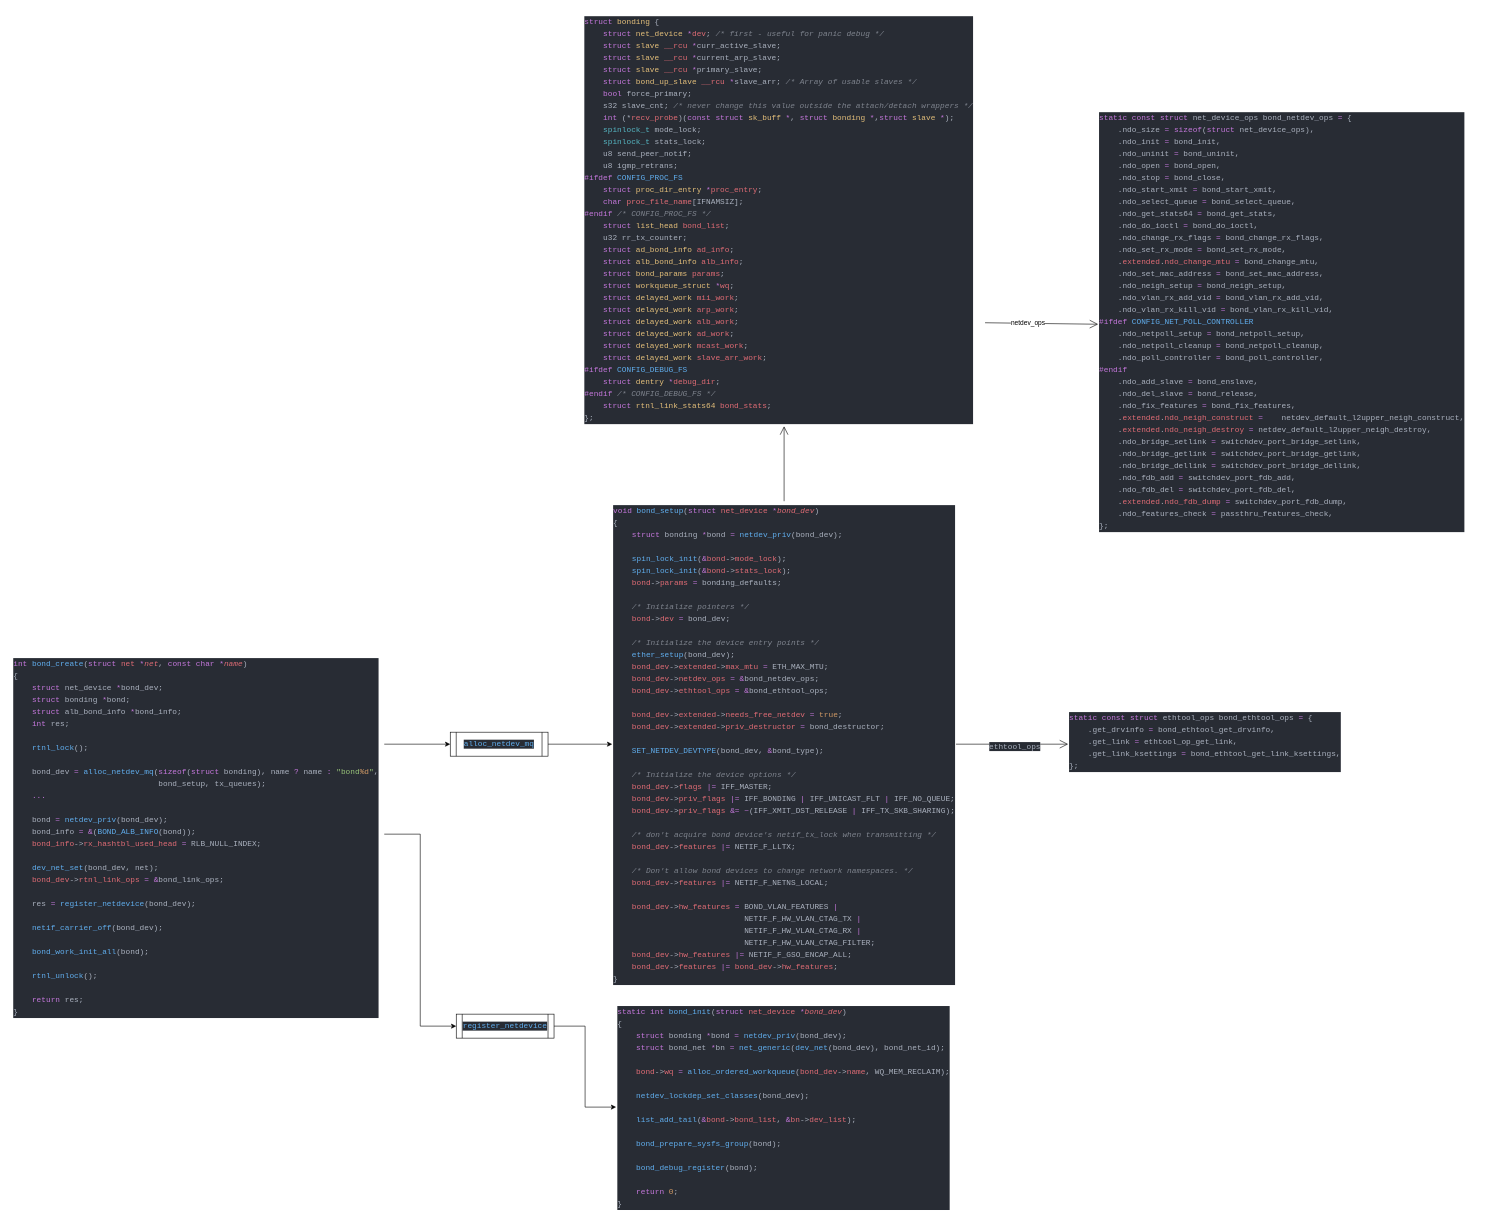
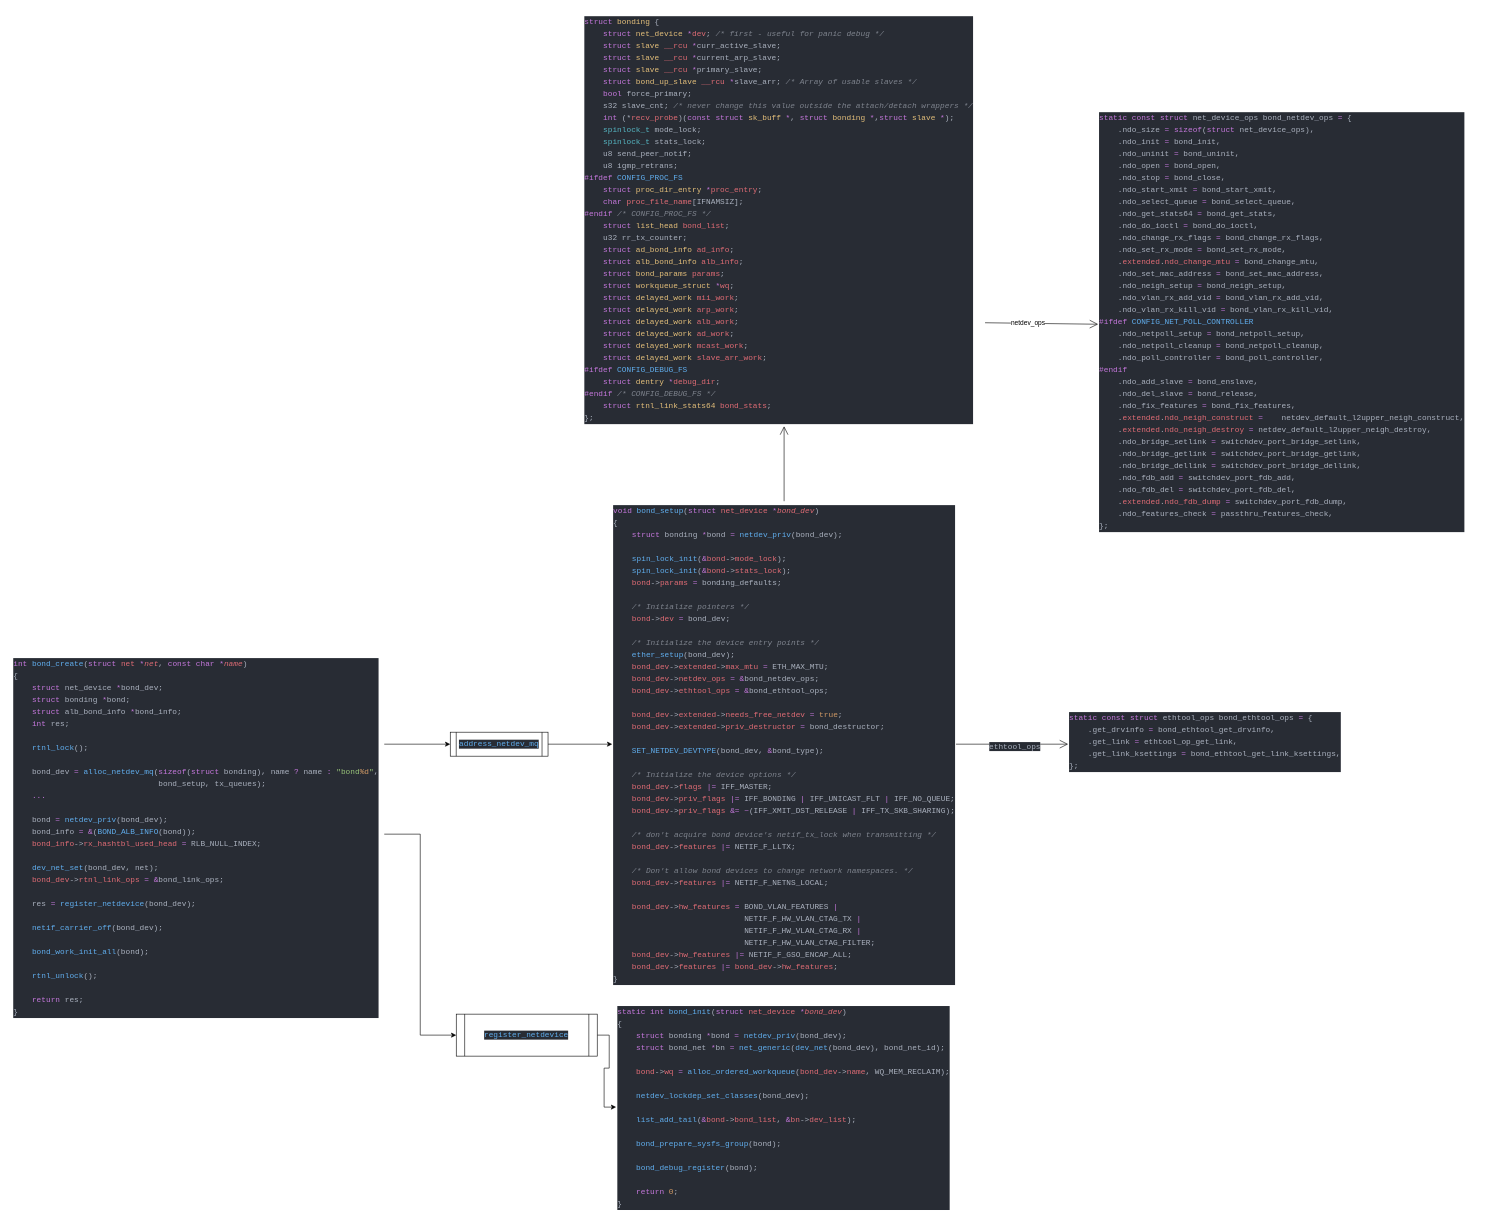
node "alloc_netdev_mq": label "alloc_netdev_mq" -> "address_netdev_mq"
node "register_netdevice": size 98x24 -> 141x42
